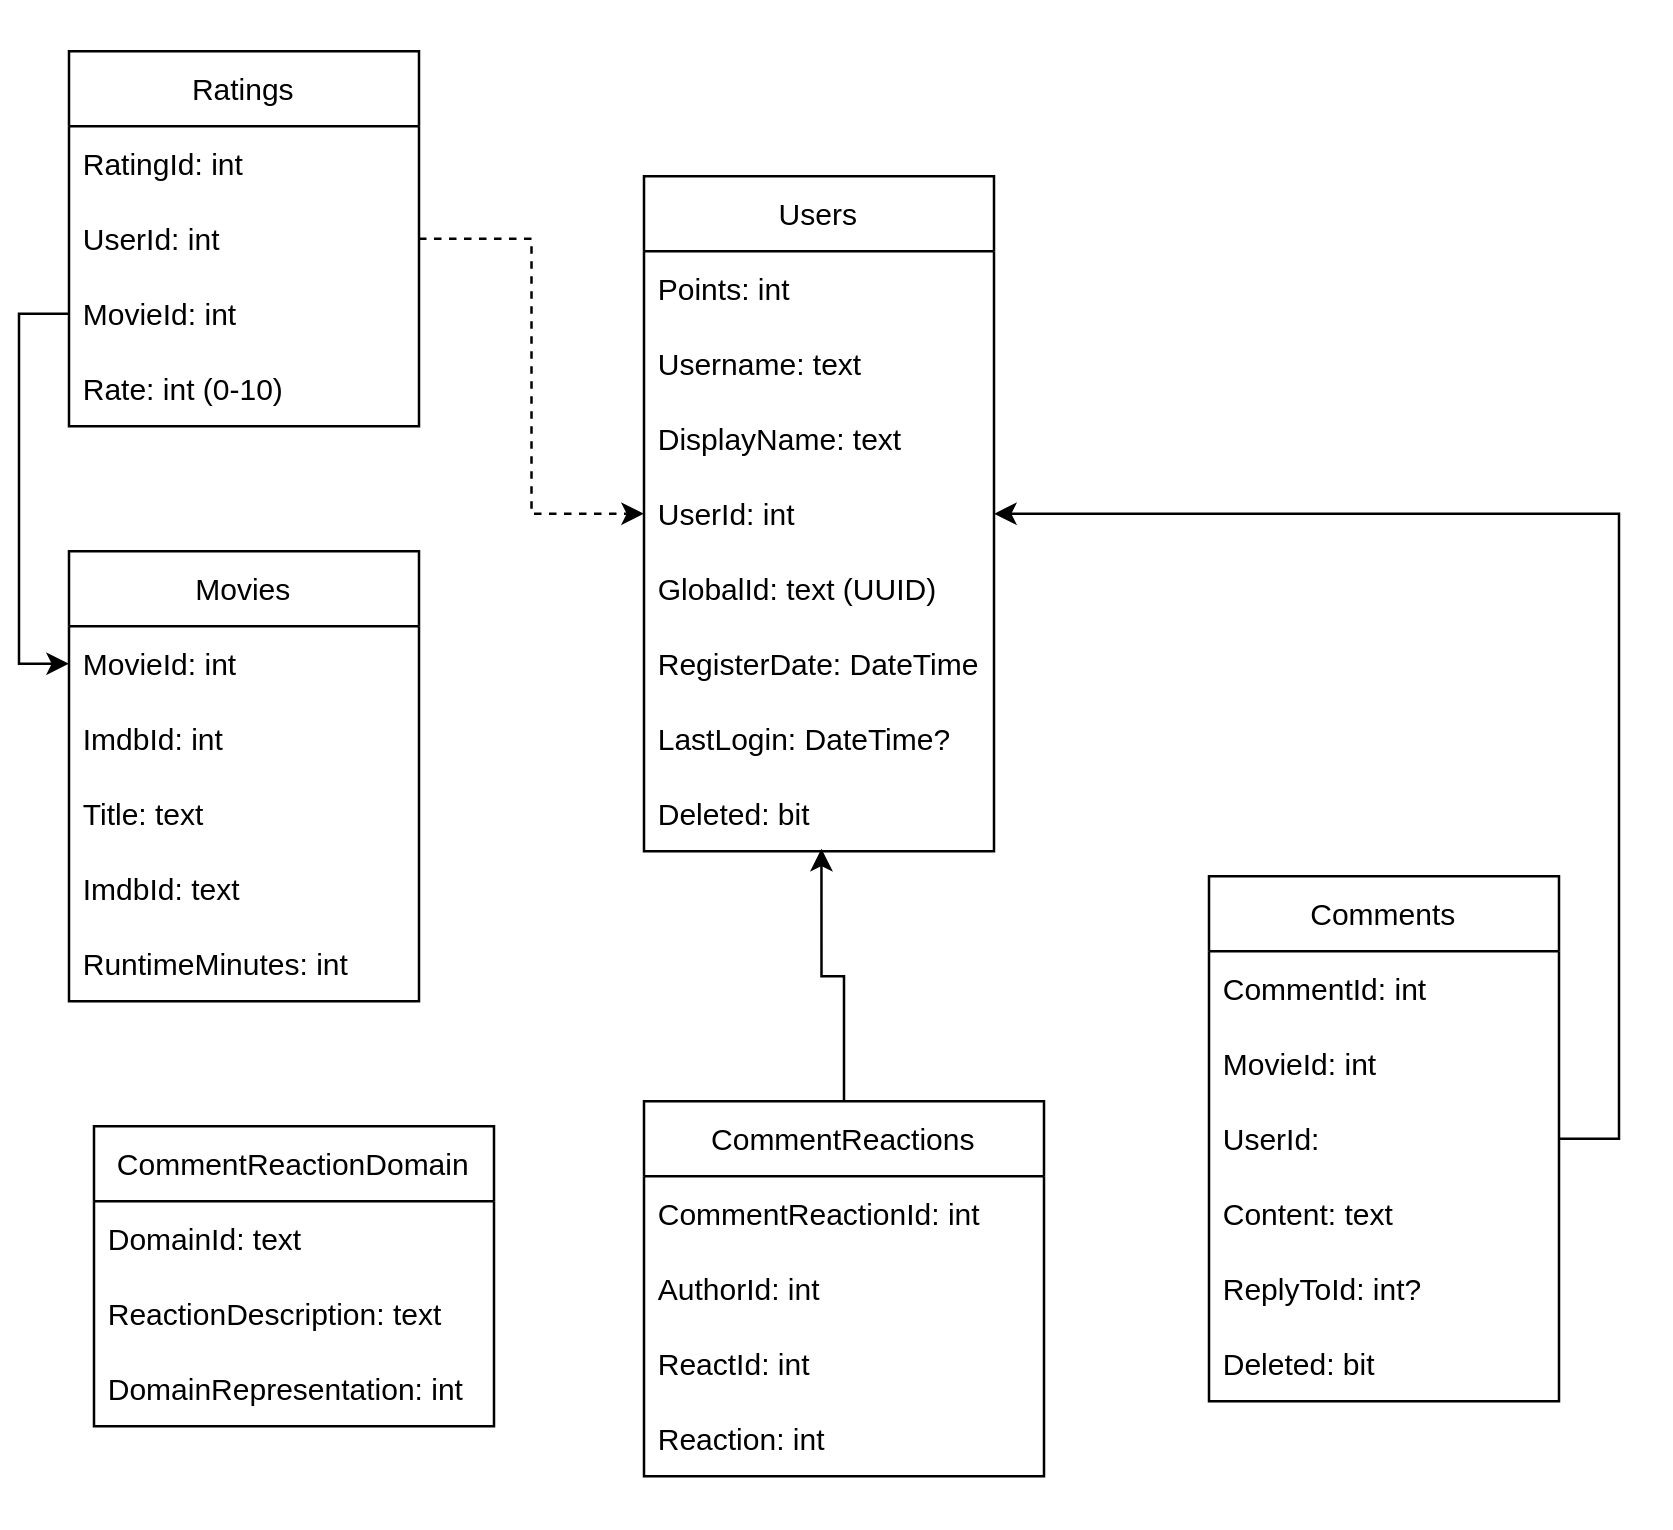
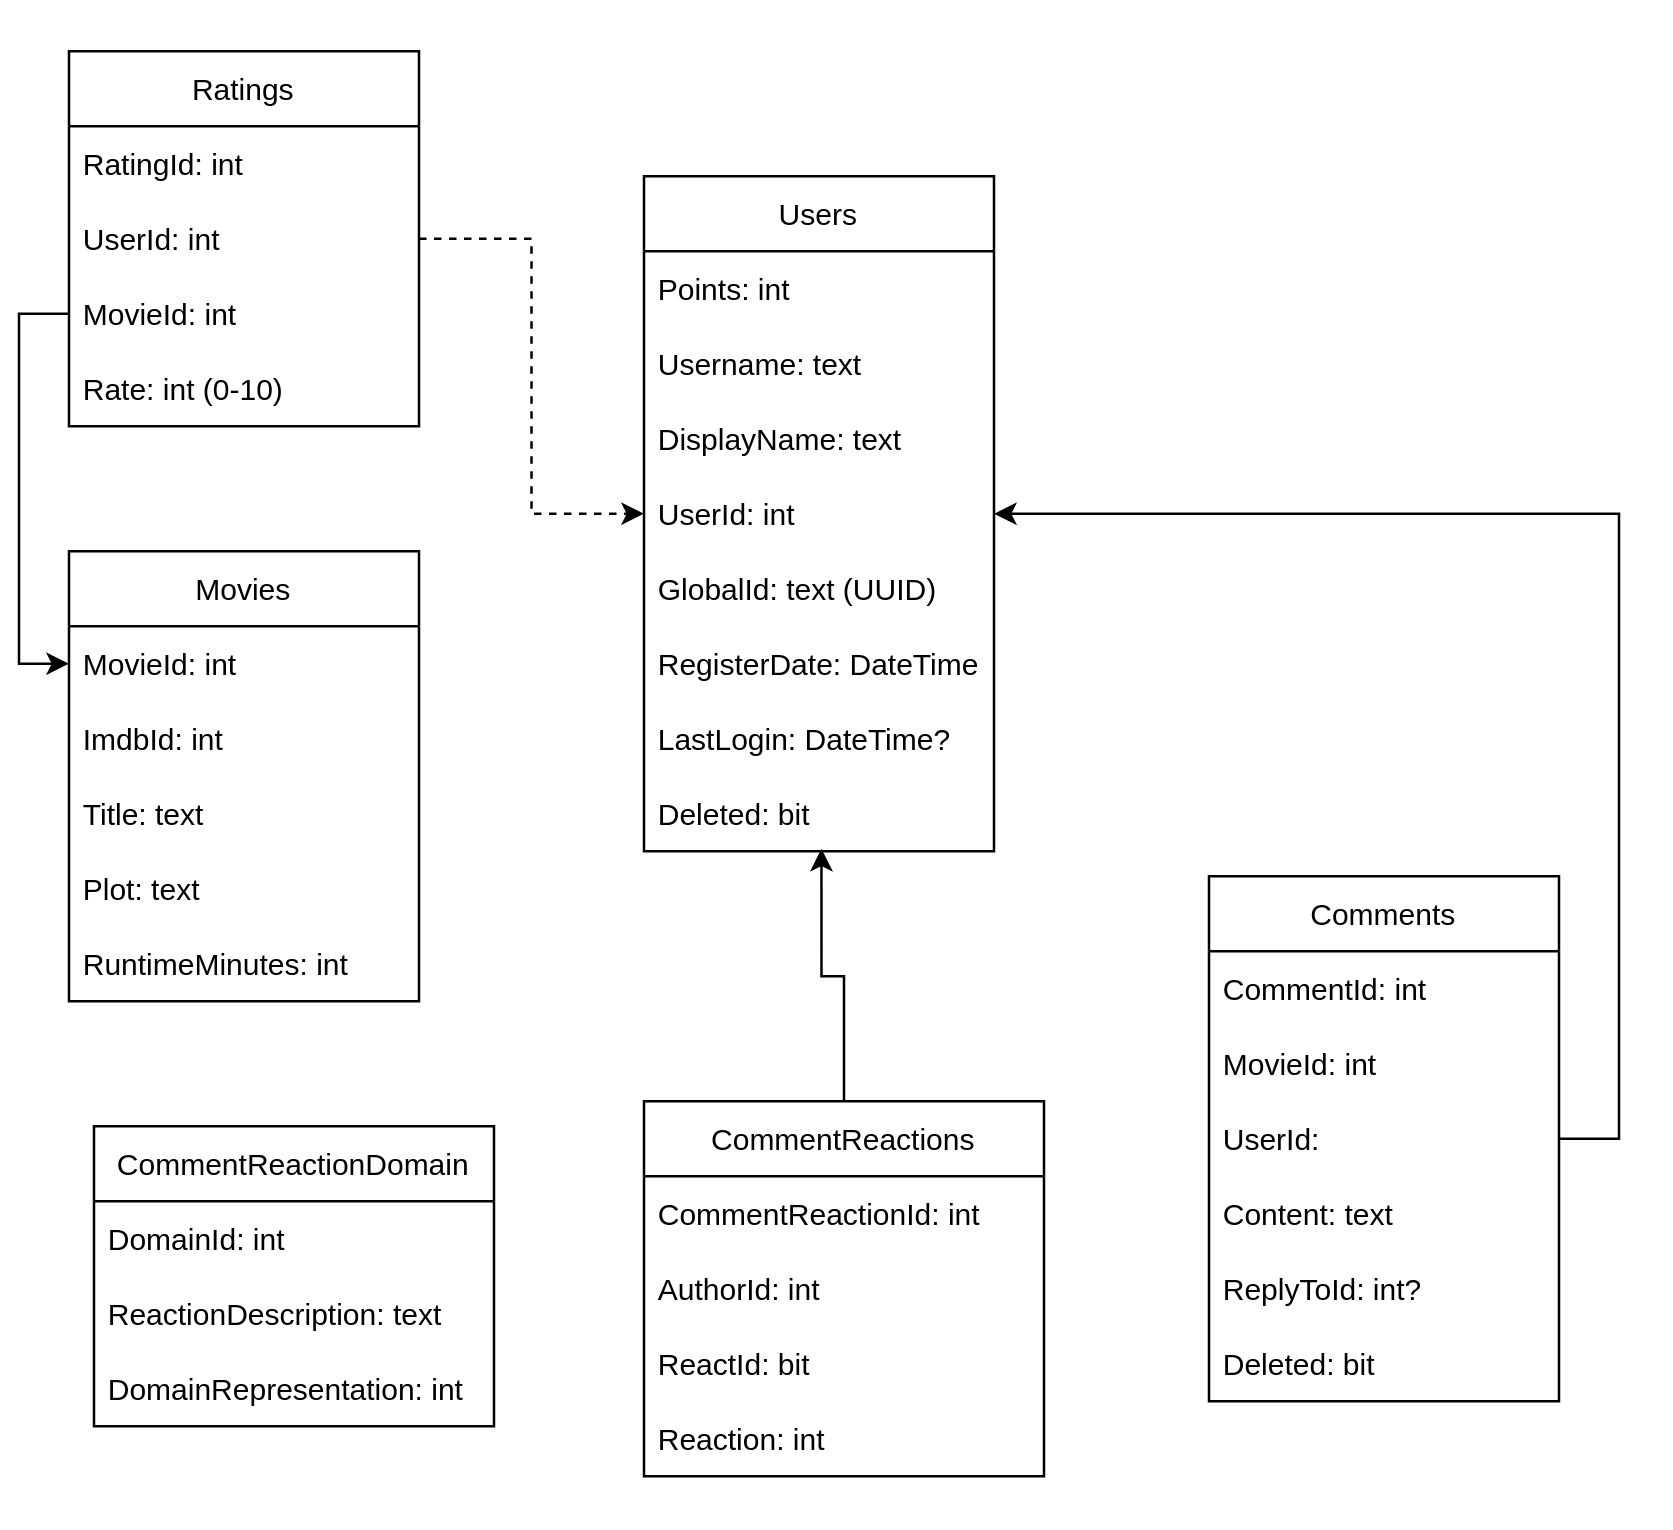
node "ImdbId: text": label "ImdbId: text" -> "Plot: text"
node "DomainId: text": label "DomainId: text" -> "DomainId: int"
node "ReactId: int": label "ReactId: int" -> "ReactId: bit"
